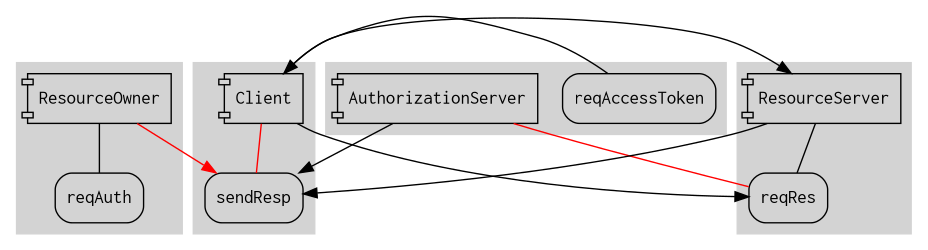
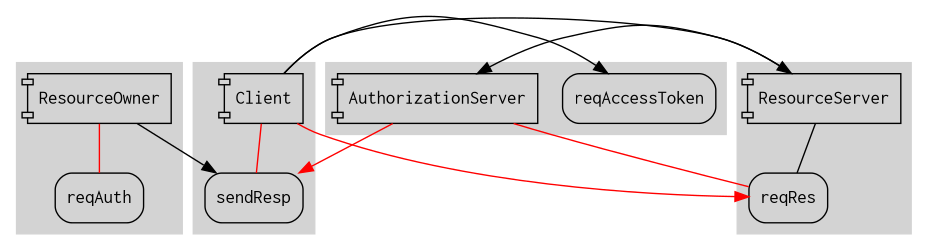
edge "reqAccessToken" -> "Client": reversed
edge "ResourceOwner" -> "sendResp": color red -> black
edge "ResourceOwner" -- "reqAuth": color black -> red
edge "AuthorizationServer" -> "sendResp": color black -> red
edge "ResourceServer" -> "sendResp": now "ResourceServer" -> "AuthorizationServer"
edge "Client" -> "reqRes": color black -> red
